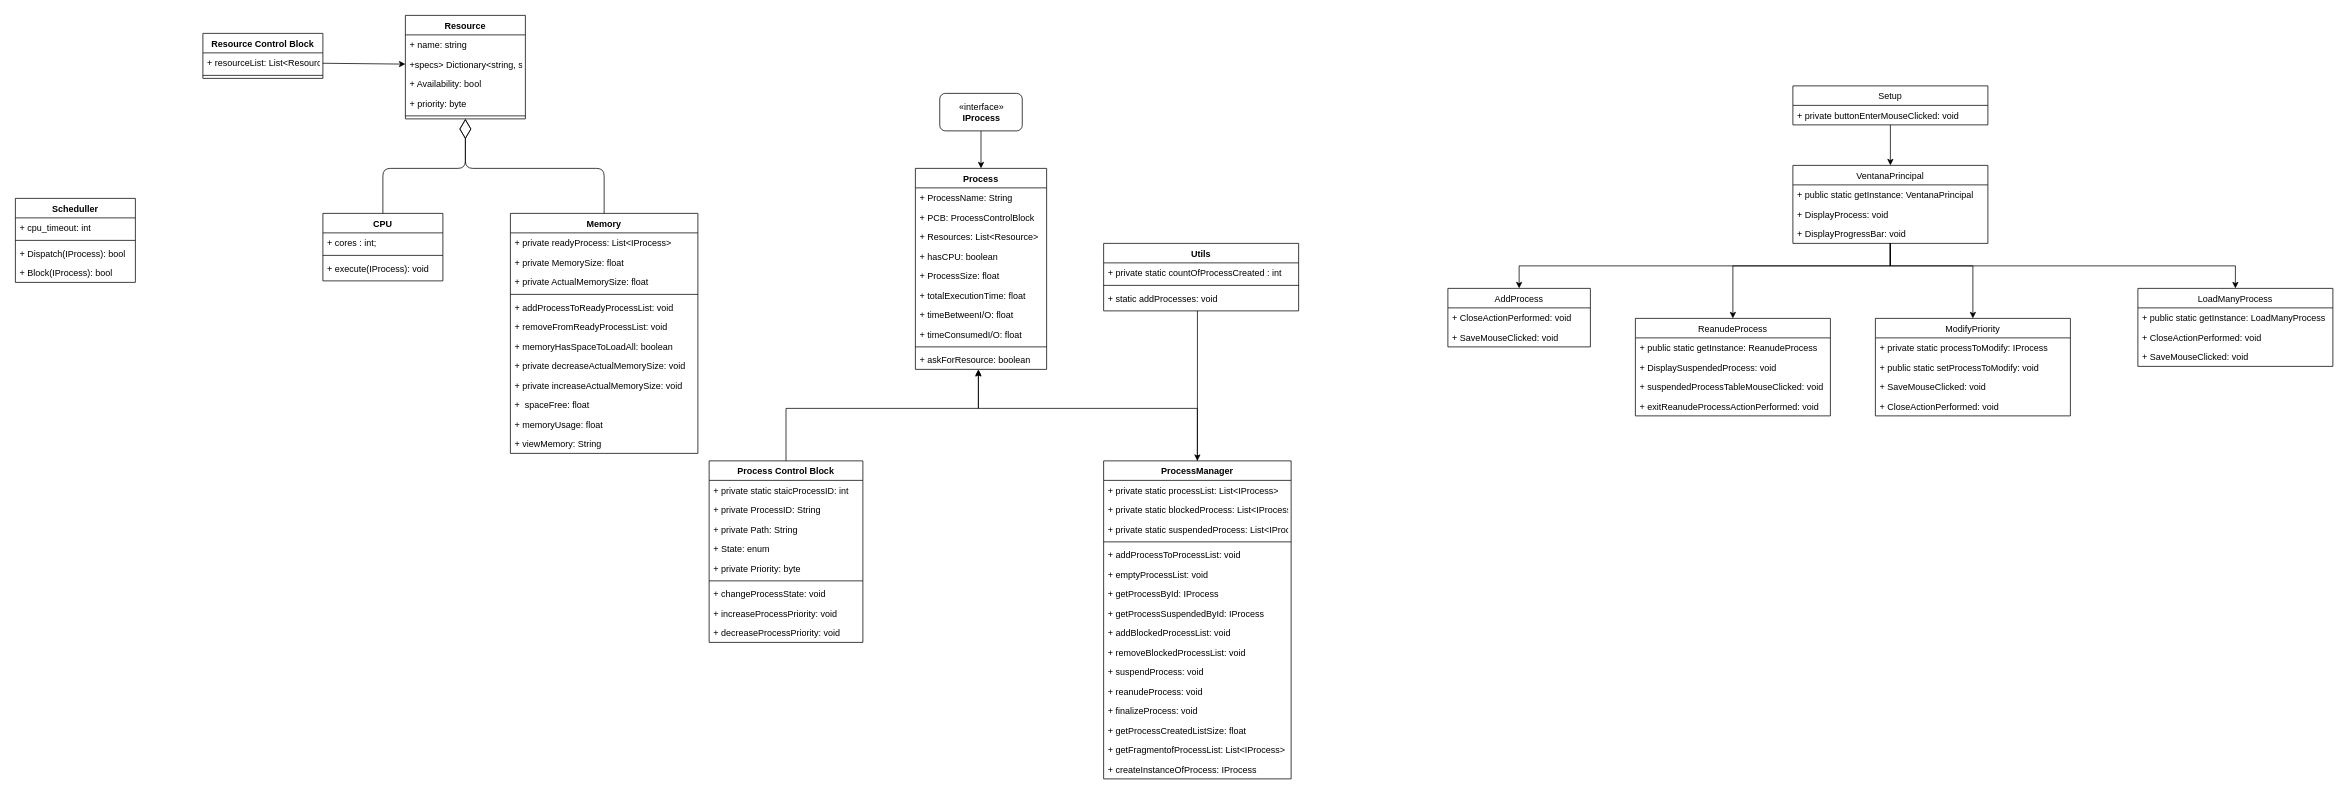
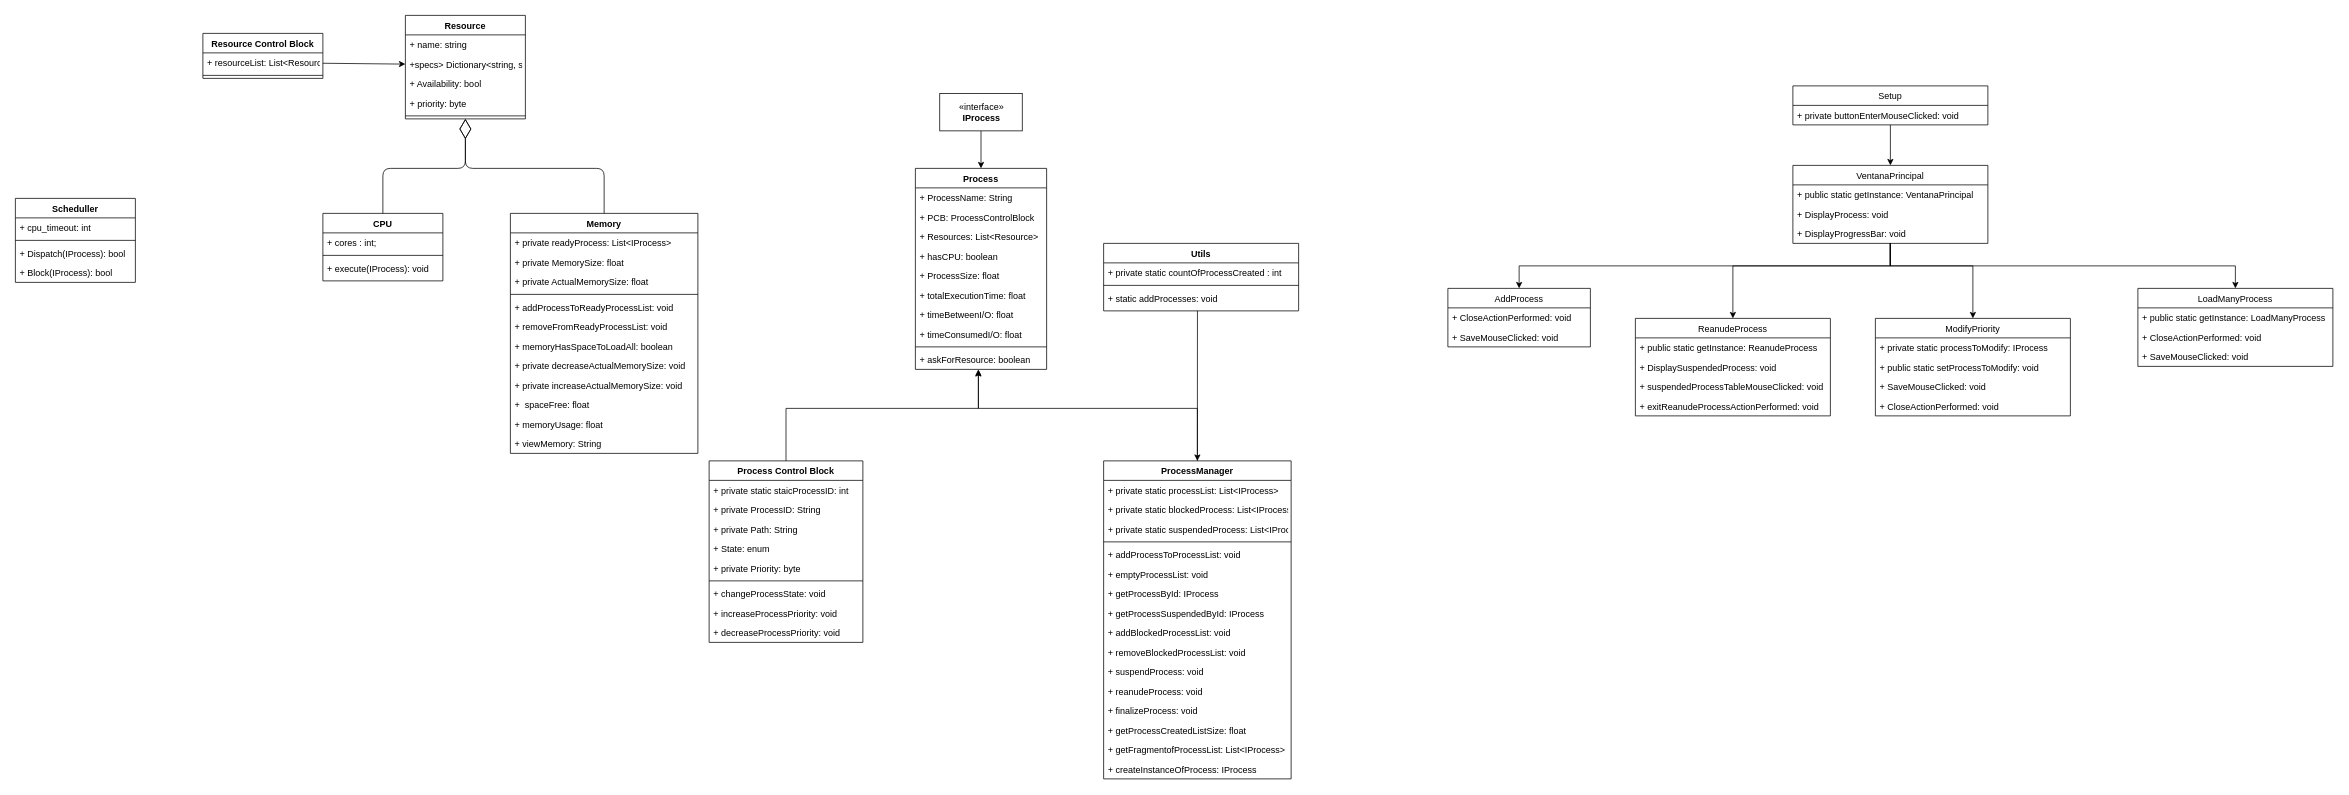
node "«interface» IProcess": shape rounded rectangle -> rectangle
